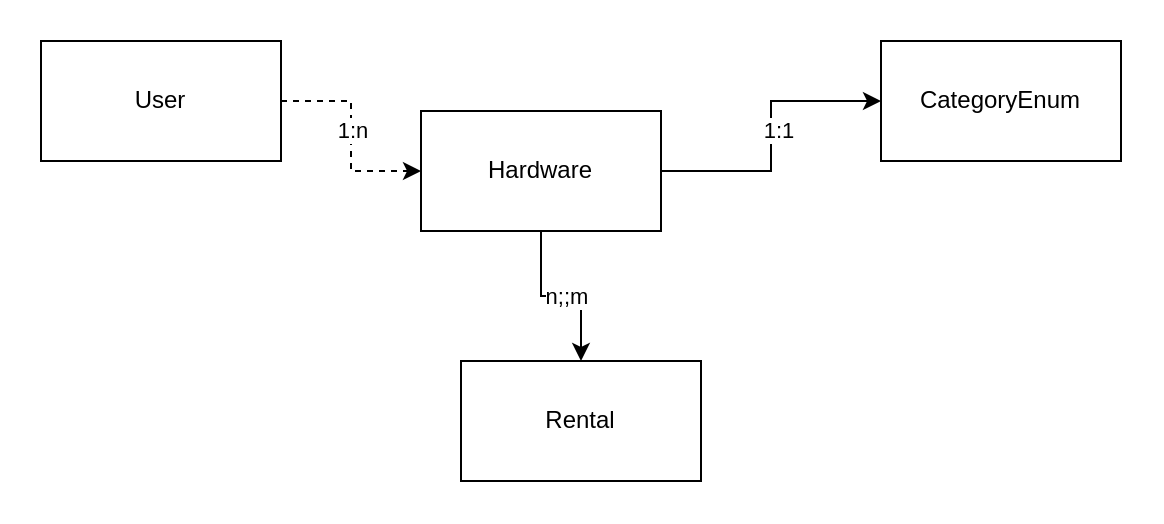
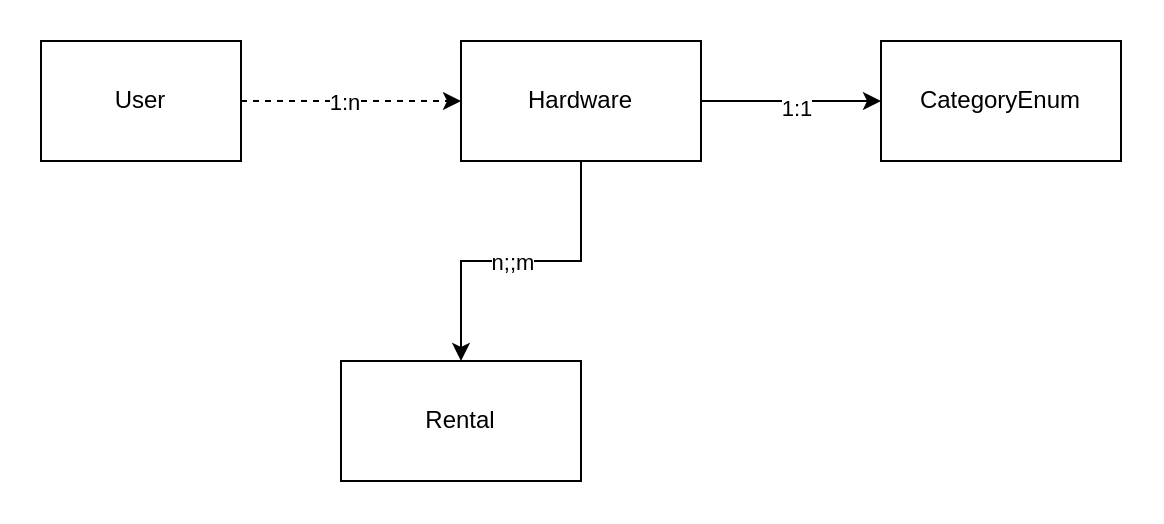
node "User": size 240x120 -> 200x120
node "Hardware": moved (541, 171) -> (581, 101)
node "Rental": moved (581, 421) -> (461, 421)
